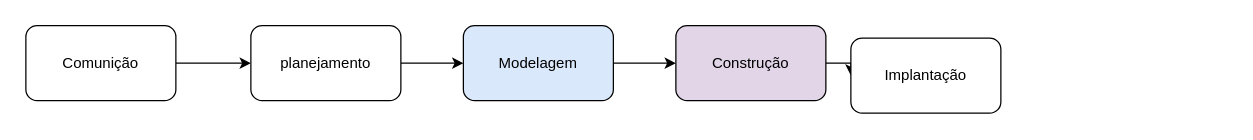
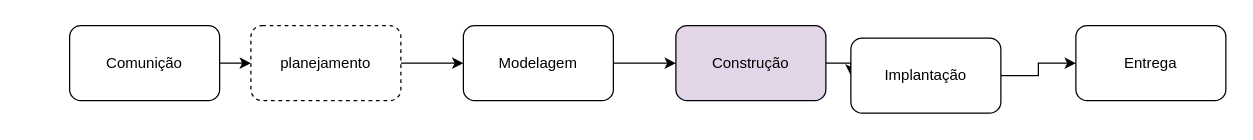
node "Comunição": moved (101, 63) -> (144, 63)
node "planejamento": style solid -> dashed
node "Modelagem": fillcolor #dae8fc -> #ffffff
node "Entrega": added
edge "Implantação" -> "Entrega": added
